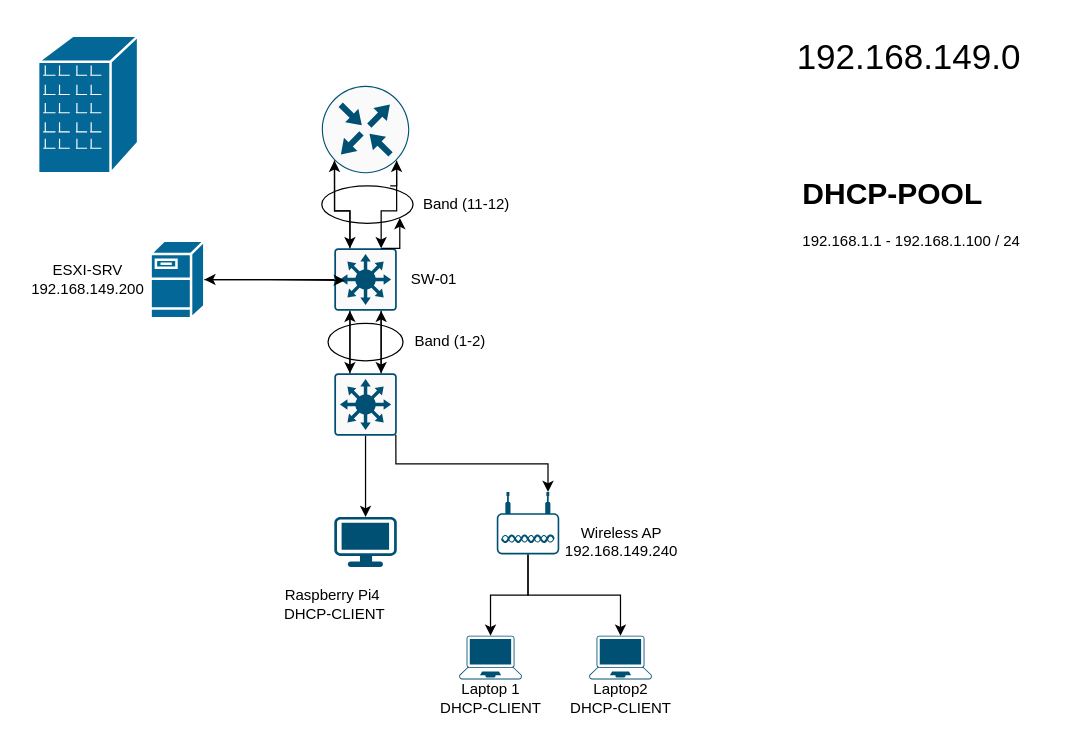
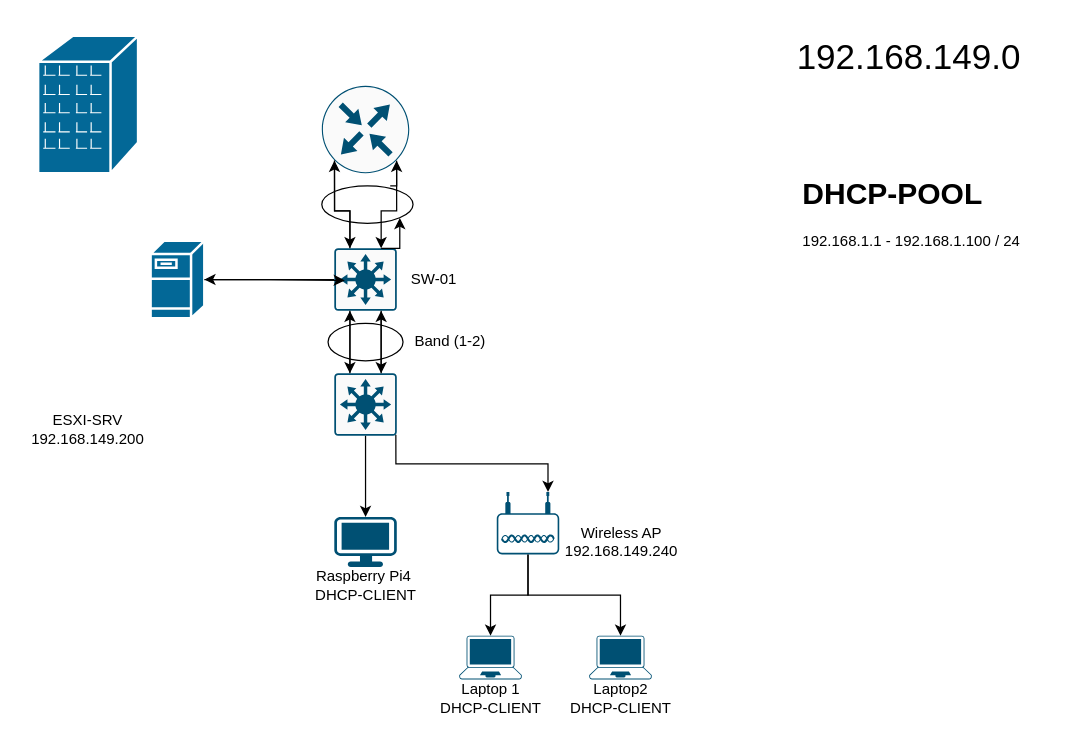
node "Band (11-12)": removed
node "ESXI-SRV 192.168.149.200": moved (88, 279) -> (88, 429)
node "Raspberry Pi4 DHCP-CLIENT": moved (334, 604) -> (366, 586)
